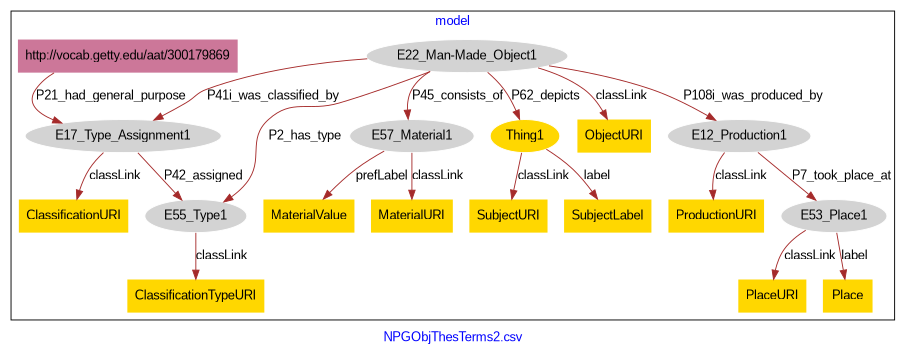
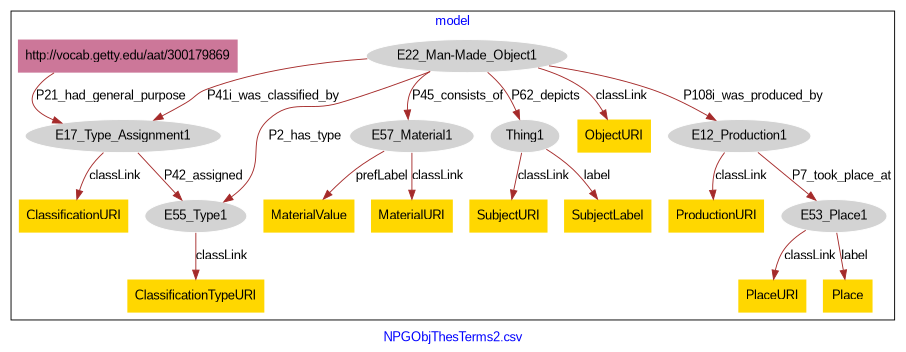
node "Thing1": fillcolor gold -> lightgray
